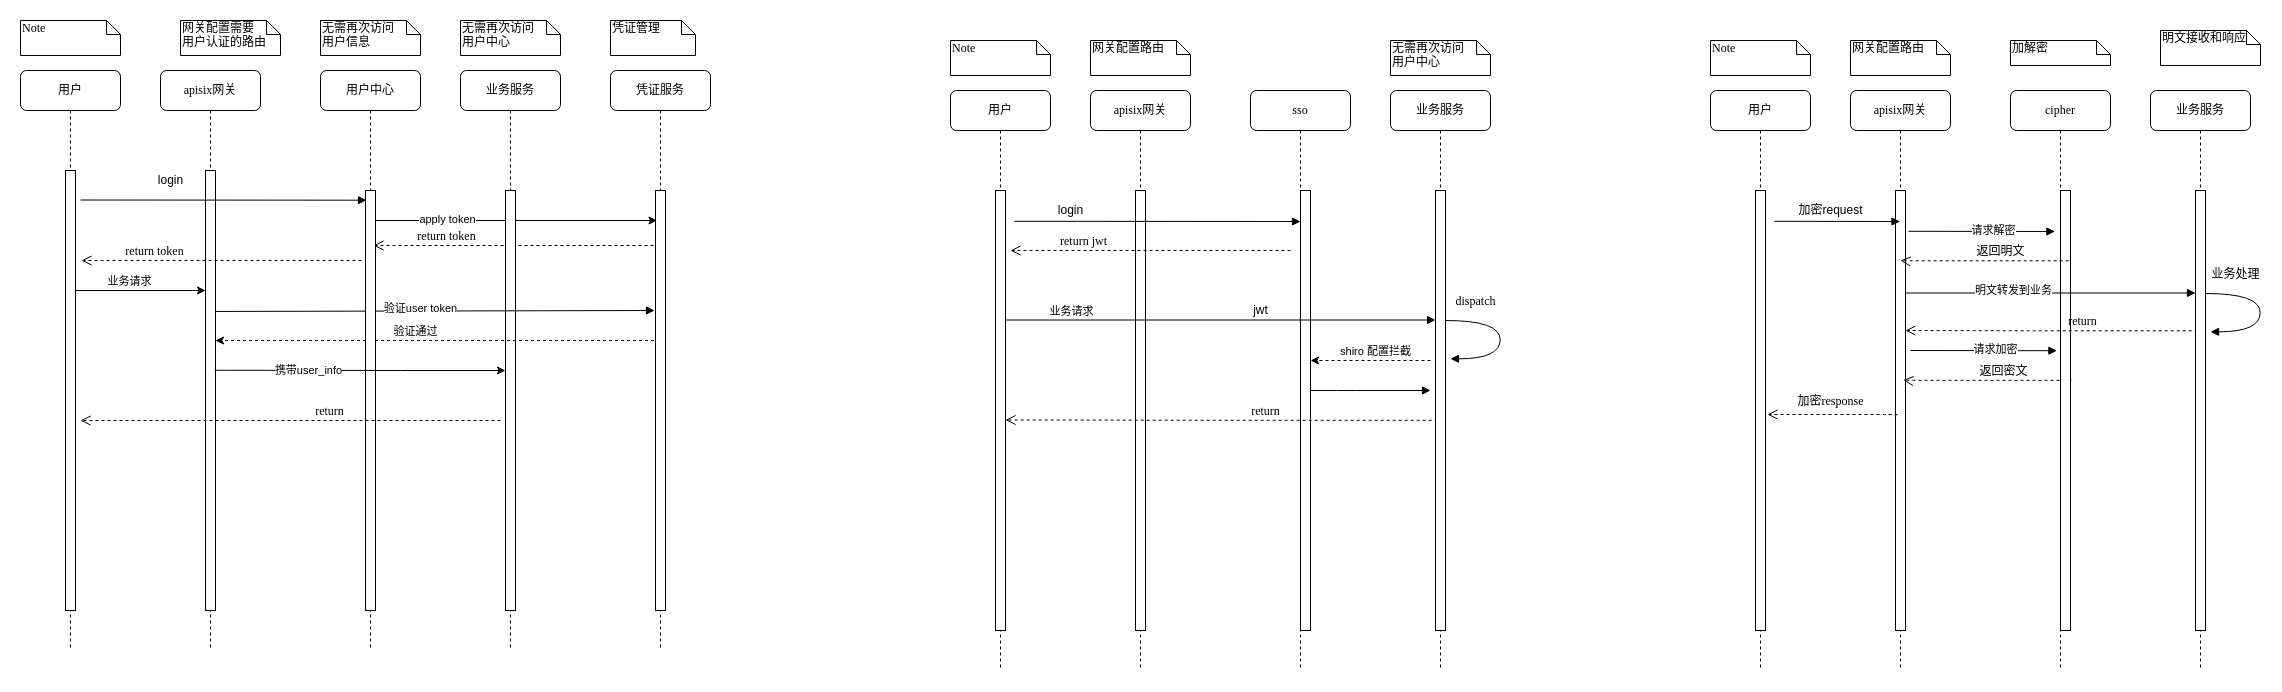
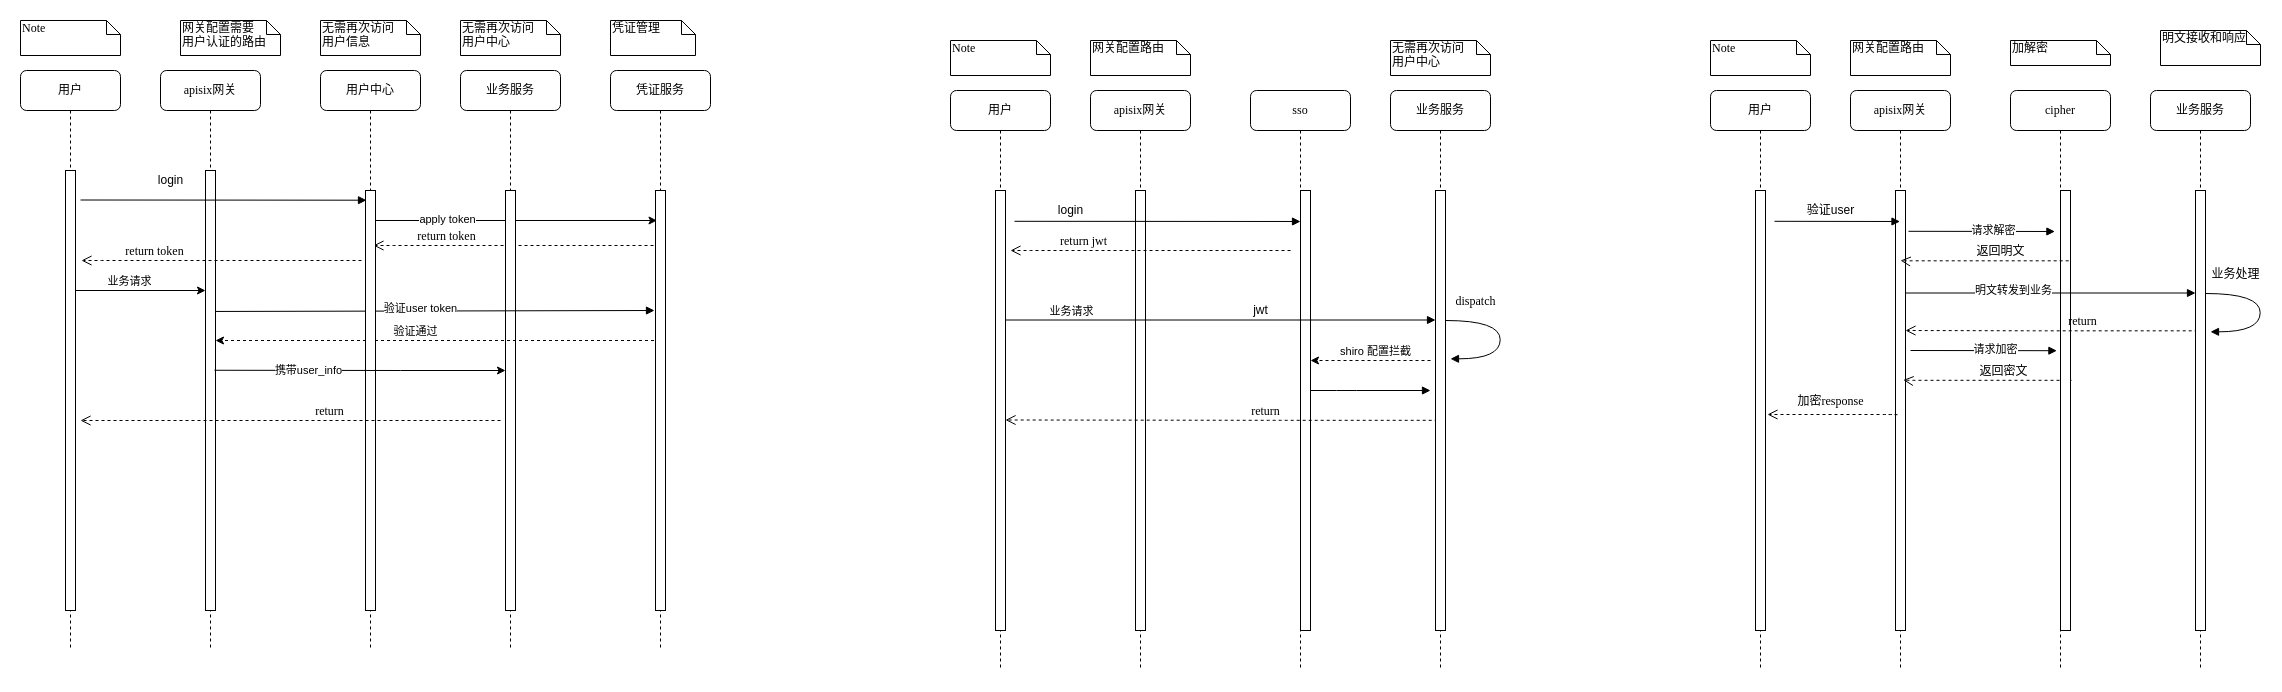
node "加密request": label "加密request" -> "验证user"
